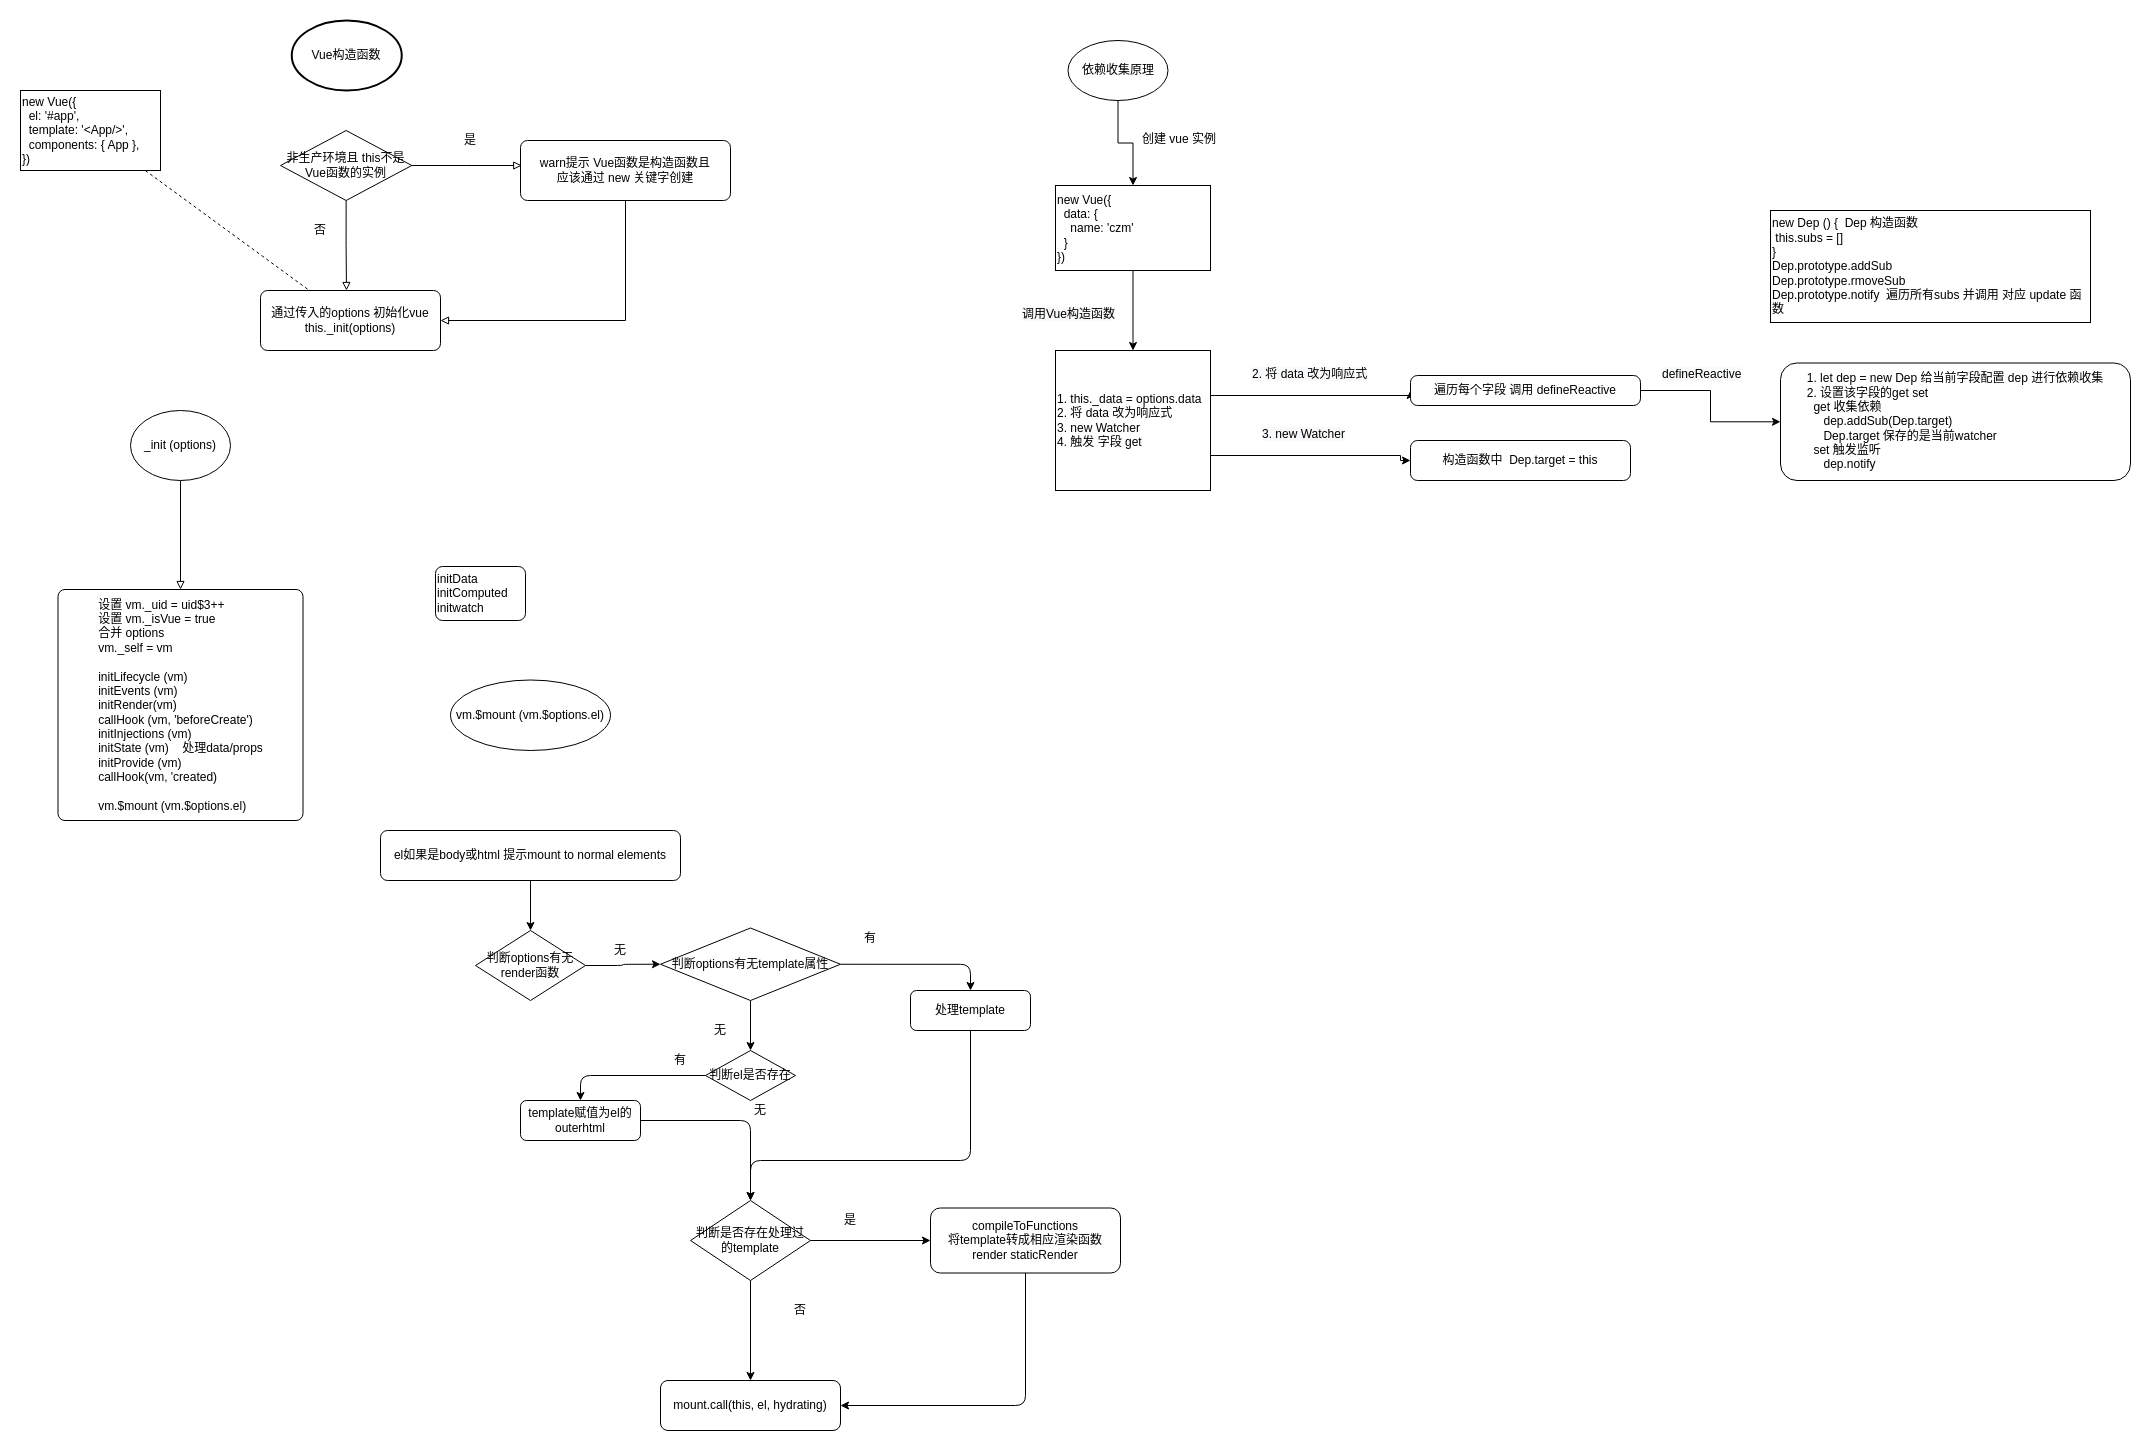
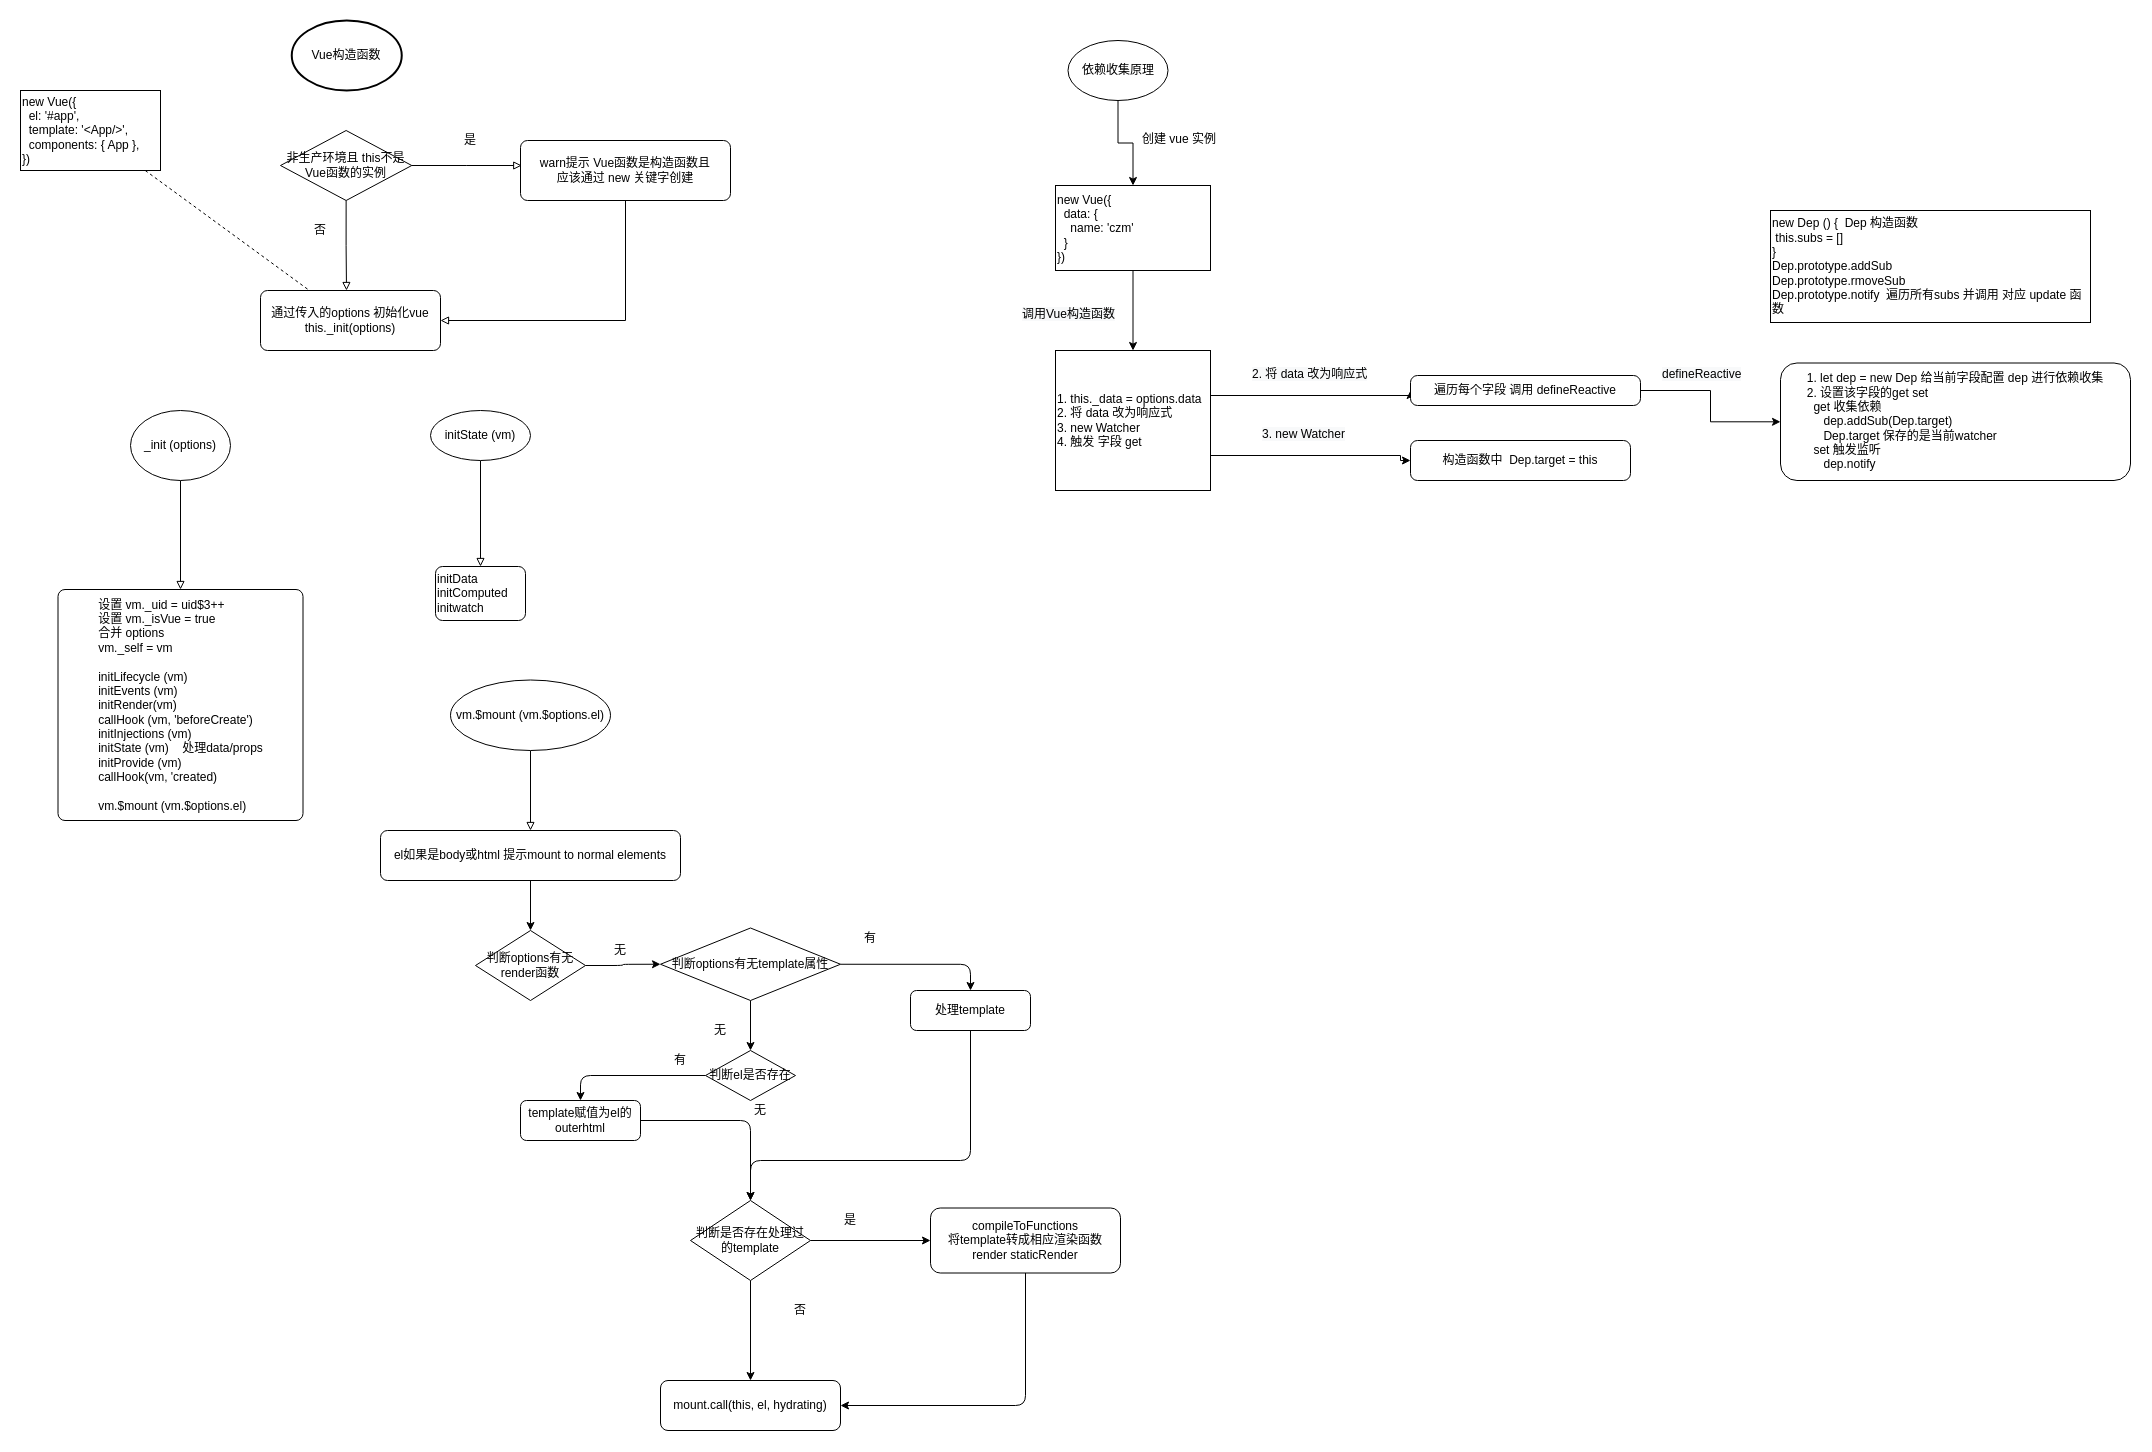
node "initState (vm)": added
edge "initState (vm)" -> "initData initComputed initwatch": added
edge "vm.$mount (vm.$options.el)" -> "el如果是body或html 提示mount to normal elements": added
